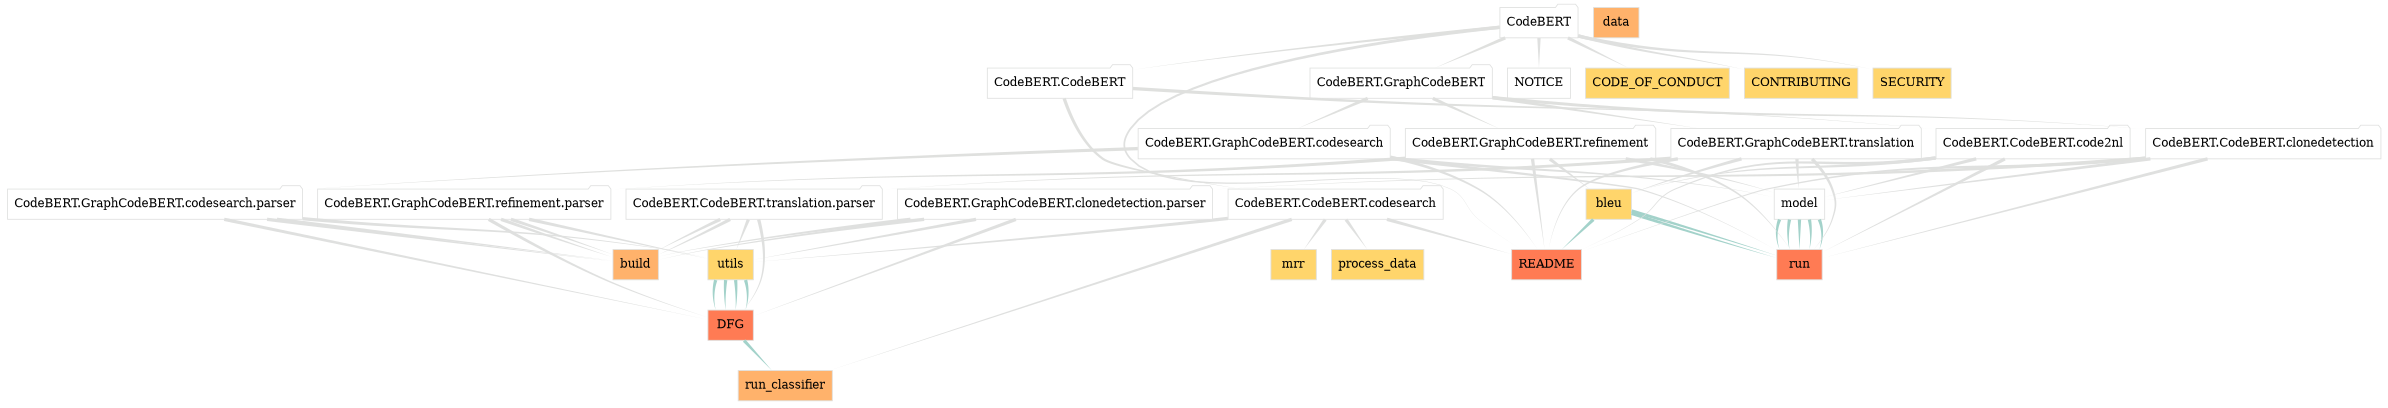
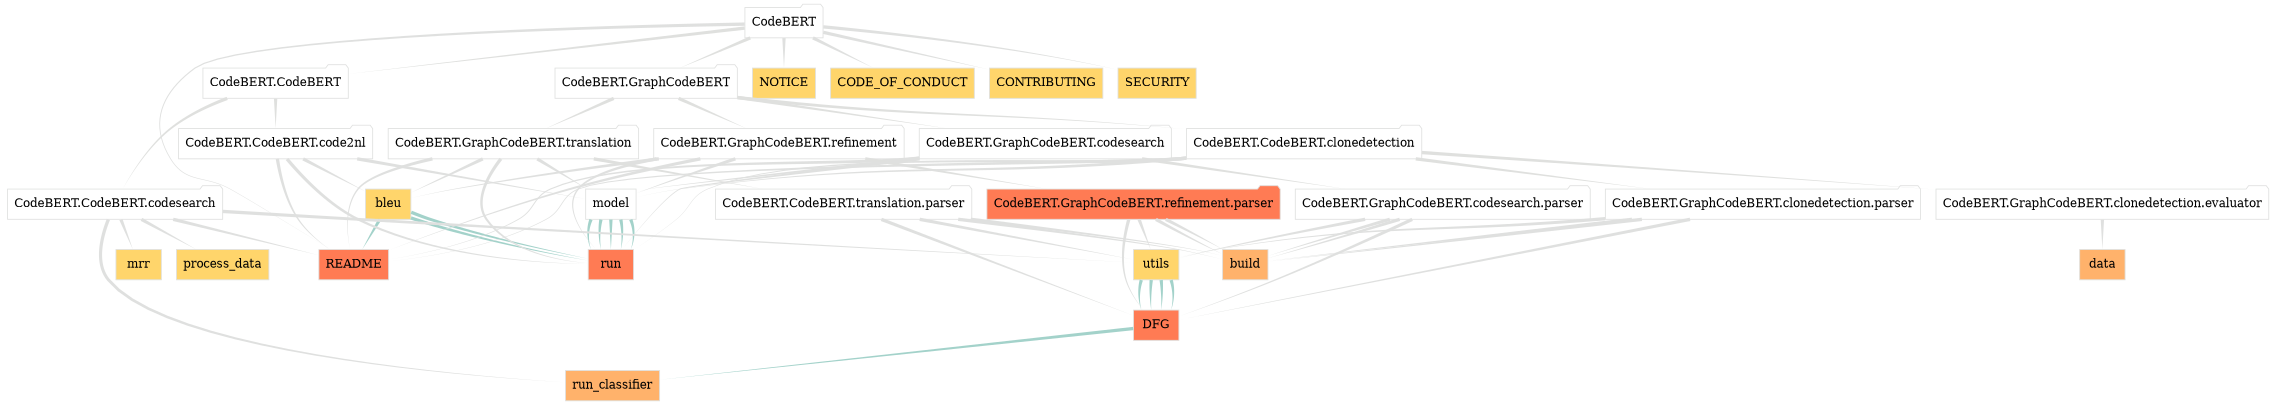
node "NOTICE": fillcolor white -> #ffd56b
node "CodeBERT.GraphCodeBERT.refinement.parser": fillcolor white -> #ff7b54
node "CodeBERT.GraphCodeBERT.clonedetection.evaluator": added
